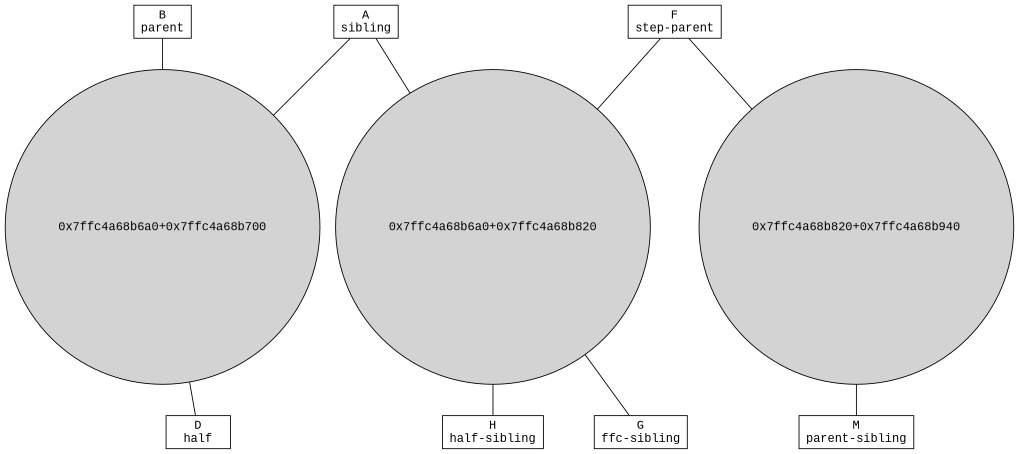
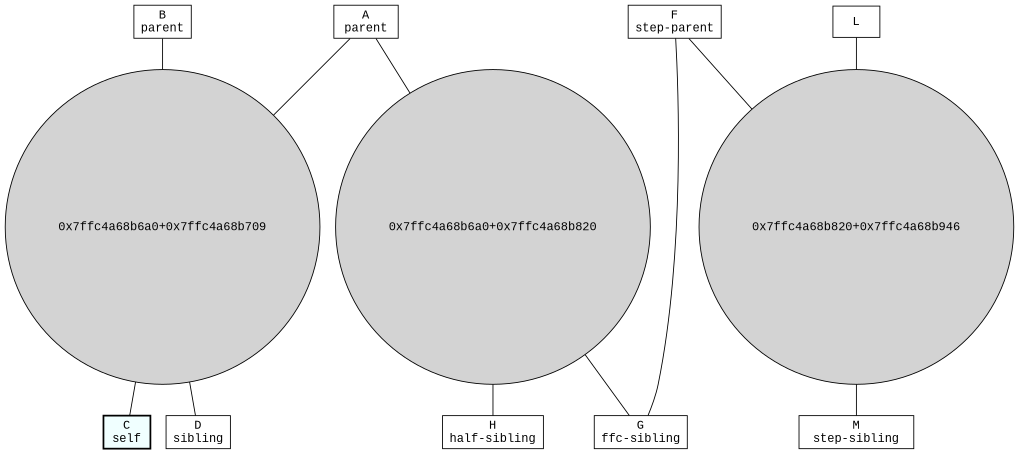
node "A sibling": label "A sibling" -> "A parent"
node "L": added
edge "F step-parent" -- "0x7ffc4a68b6a0+0x7ffc4a68b820": now "F step-parent" -- "G ffc-sibling"
node "0x7ffc4a68b6a0+0x7ffc4a68b700": label "0x7ffc4a68b6a0+0x7ffc4a68b700" -> "0x7ffc4a68b6a0+0x7ffc4a68b709"
node "0x7ffc4a68b820+0x7ffc4a68b940": label "0x7ffc4a68b820+0x7ffc4a68b940" -> "0x7ffc4a68b820+0x7ffc4a68b946"
node "C self": added
node "D half": label "D half" -> "D sibling"
node "M parent-sibling": label "M parent-sibling" -> "M step-sibling"
